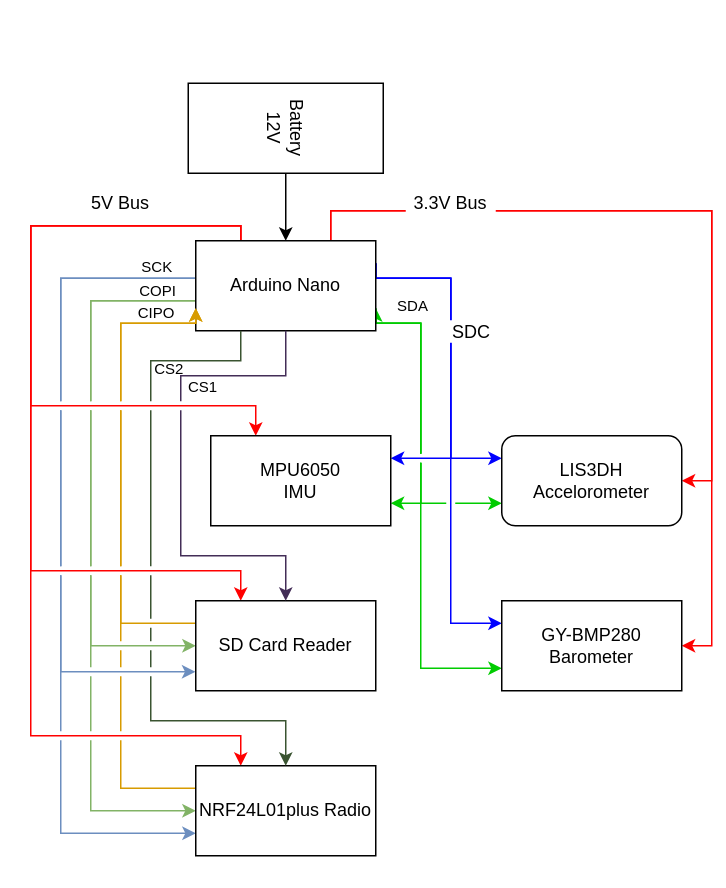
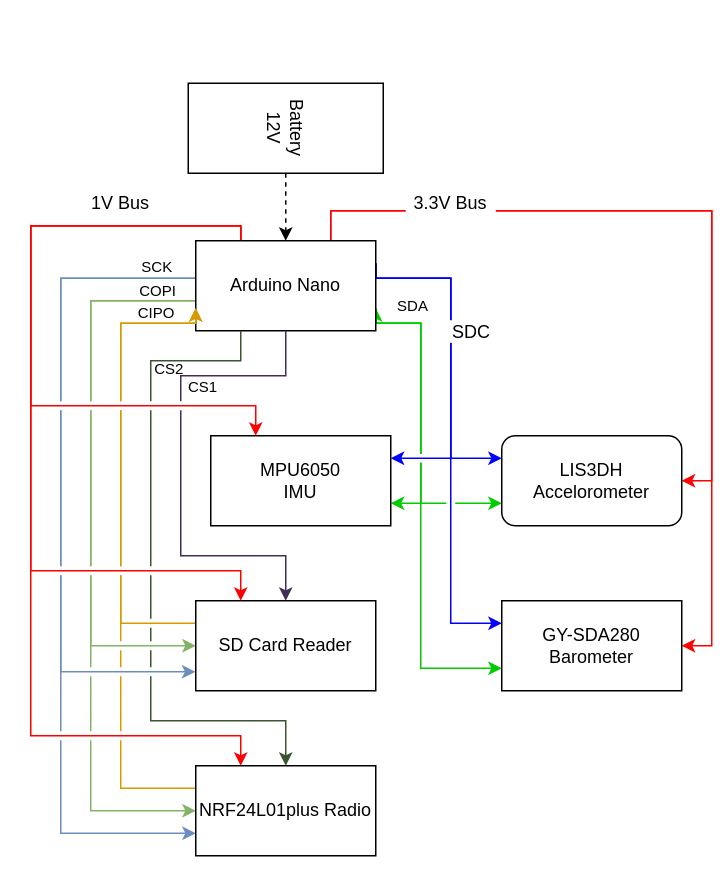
edge "Battery 12V" -> "Arduino Nano": style solid -> dashed
node "5V Bus": label "5V Bus" -> "1V Bus"
node "GY-BMP280 Barometer": label "GY-BMP280 Barometer" -> "GY-SDA280 Barometer"
